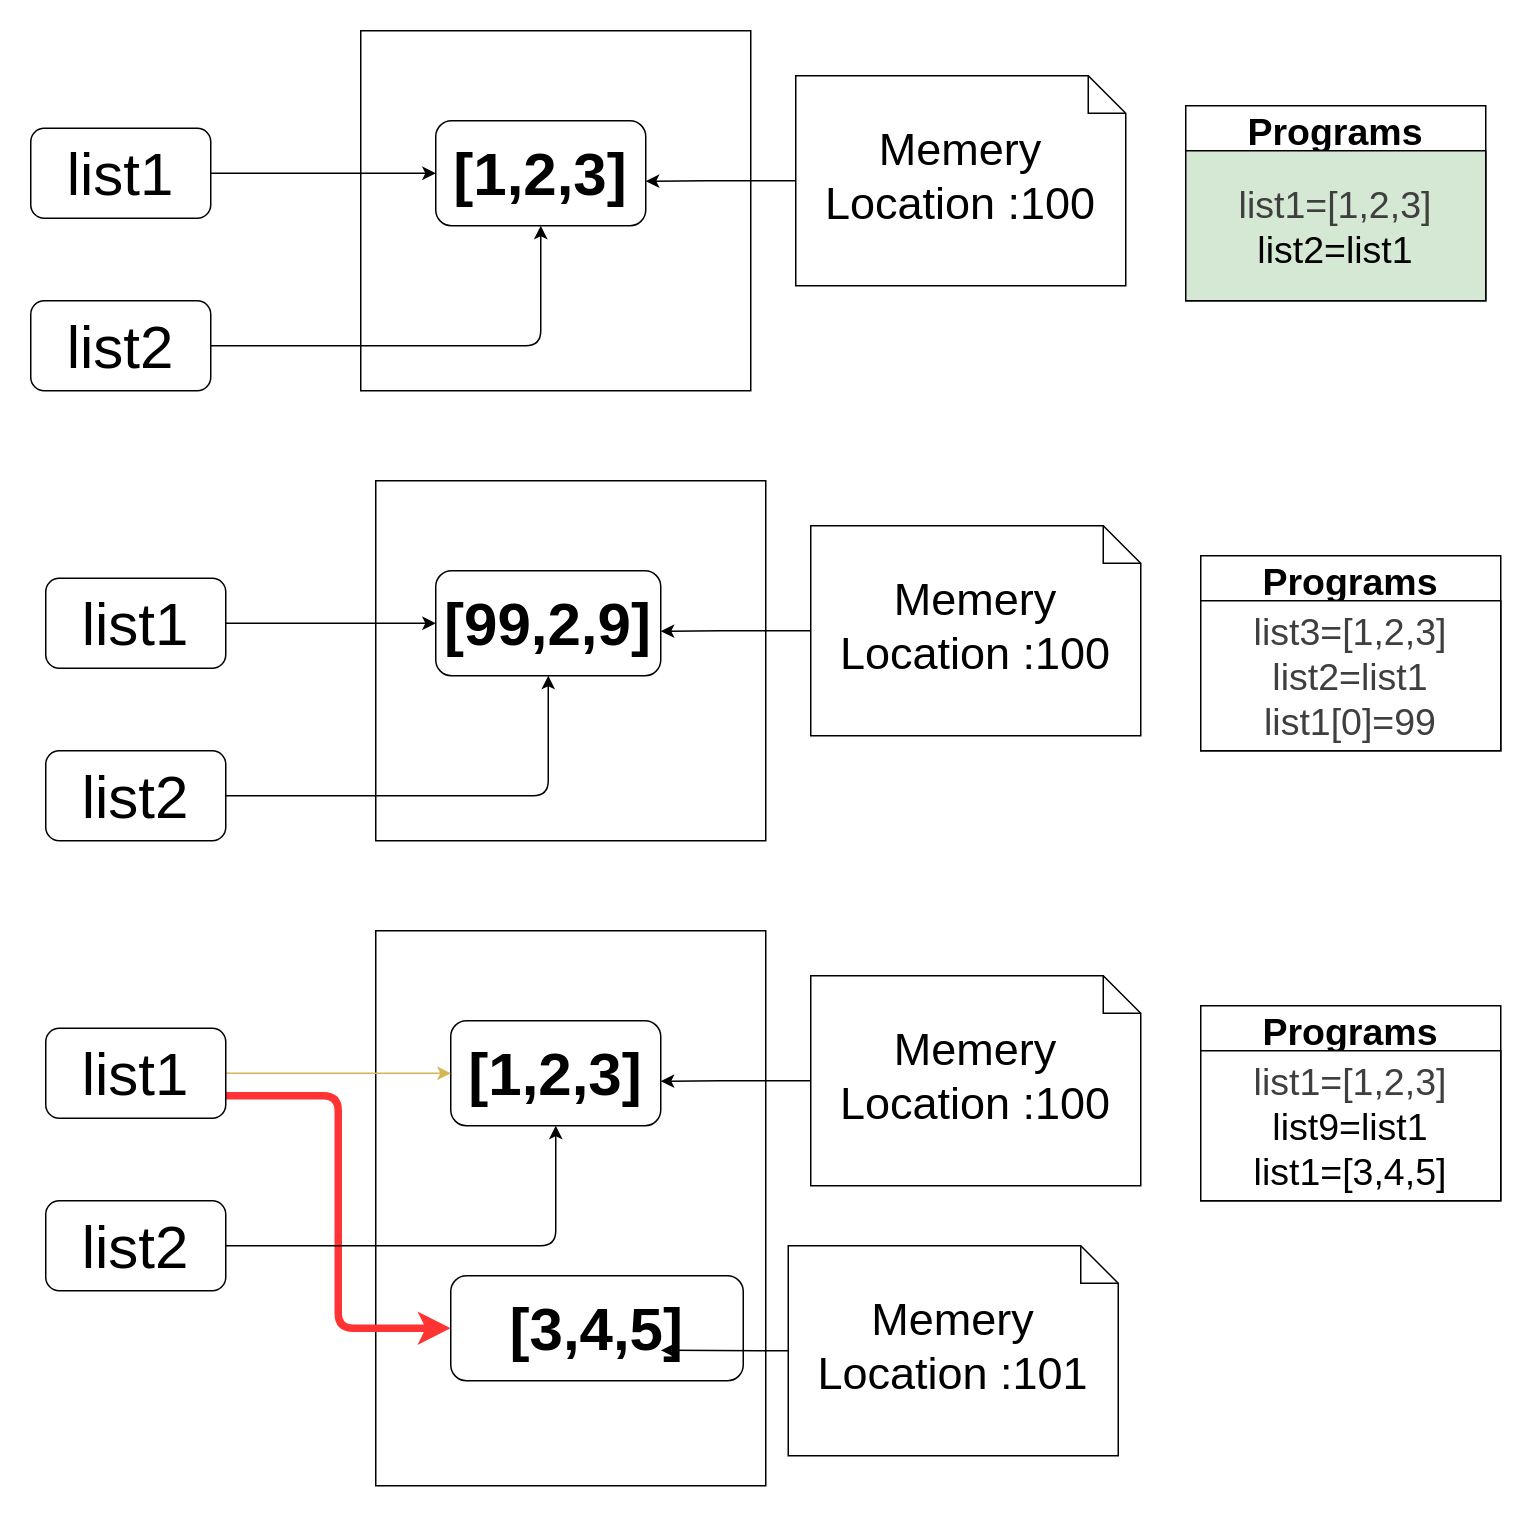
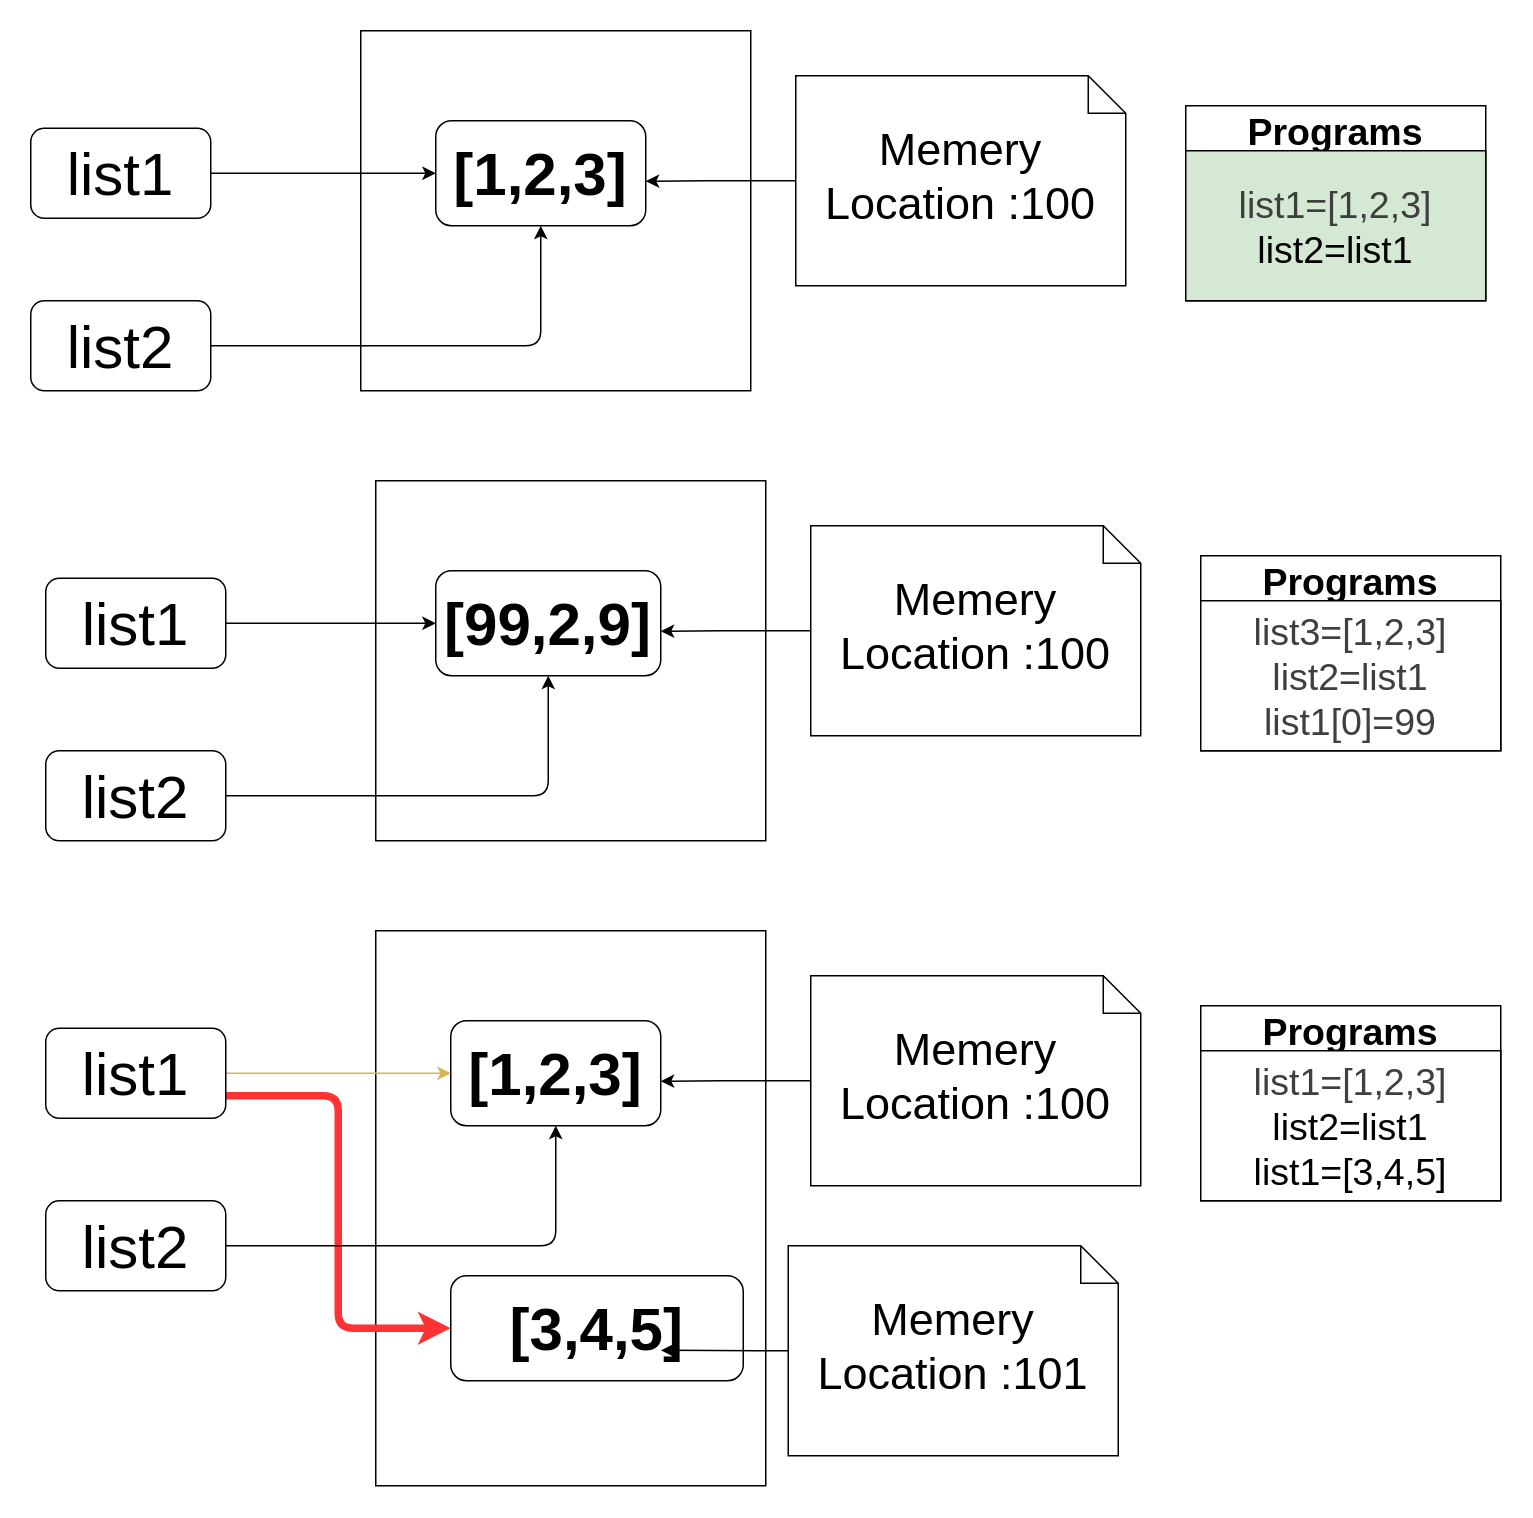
node "list1=[1,2,3] list9=list1 list1=[3,4,5]": label "list1=[1,2,3] list9=list1 list1=[3,4,5]" -> "list1=[1,2,3] list2=list1 list1=[3,4,5]"
